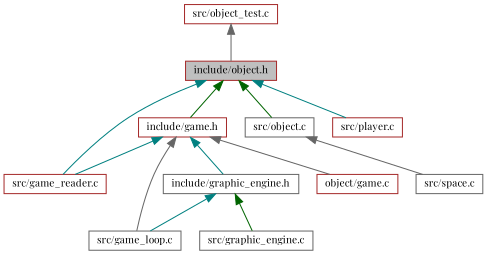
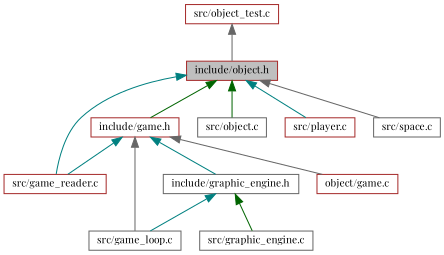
edge "src/space.c" -> "src/object.c": now "src/space.c" -> "include/object.h"
